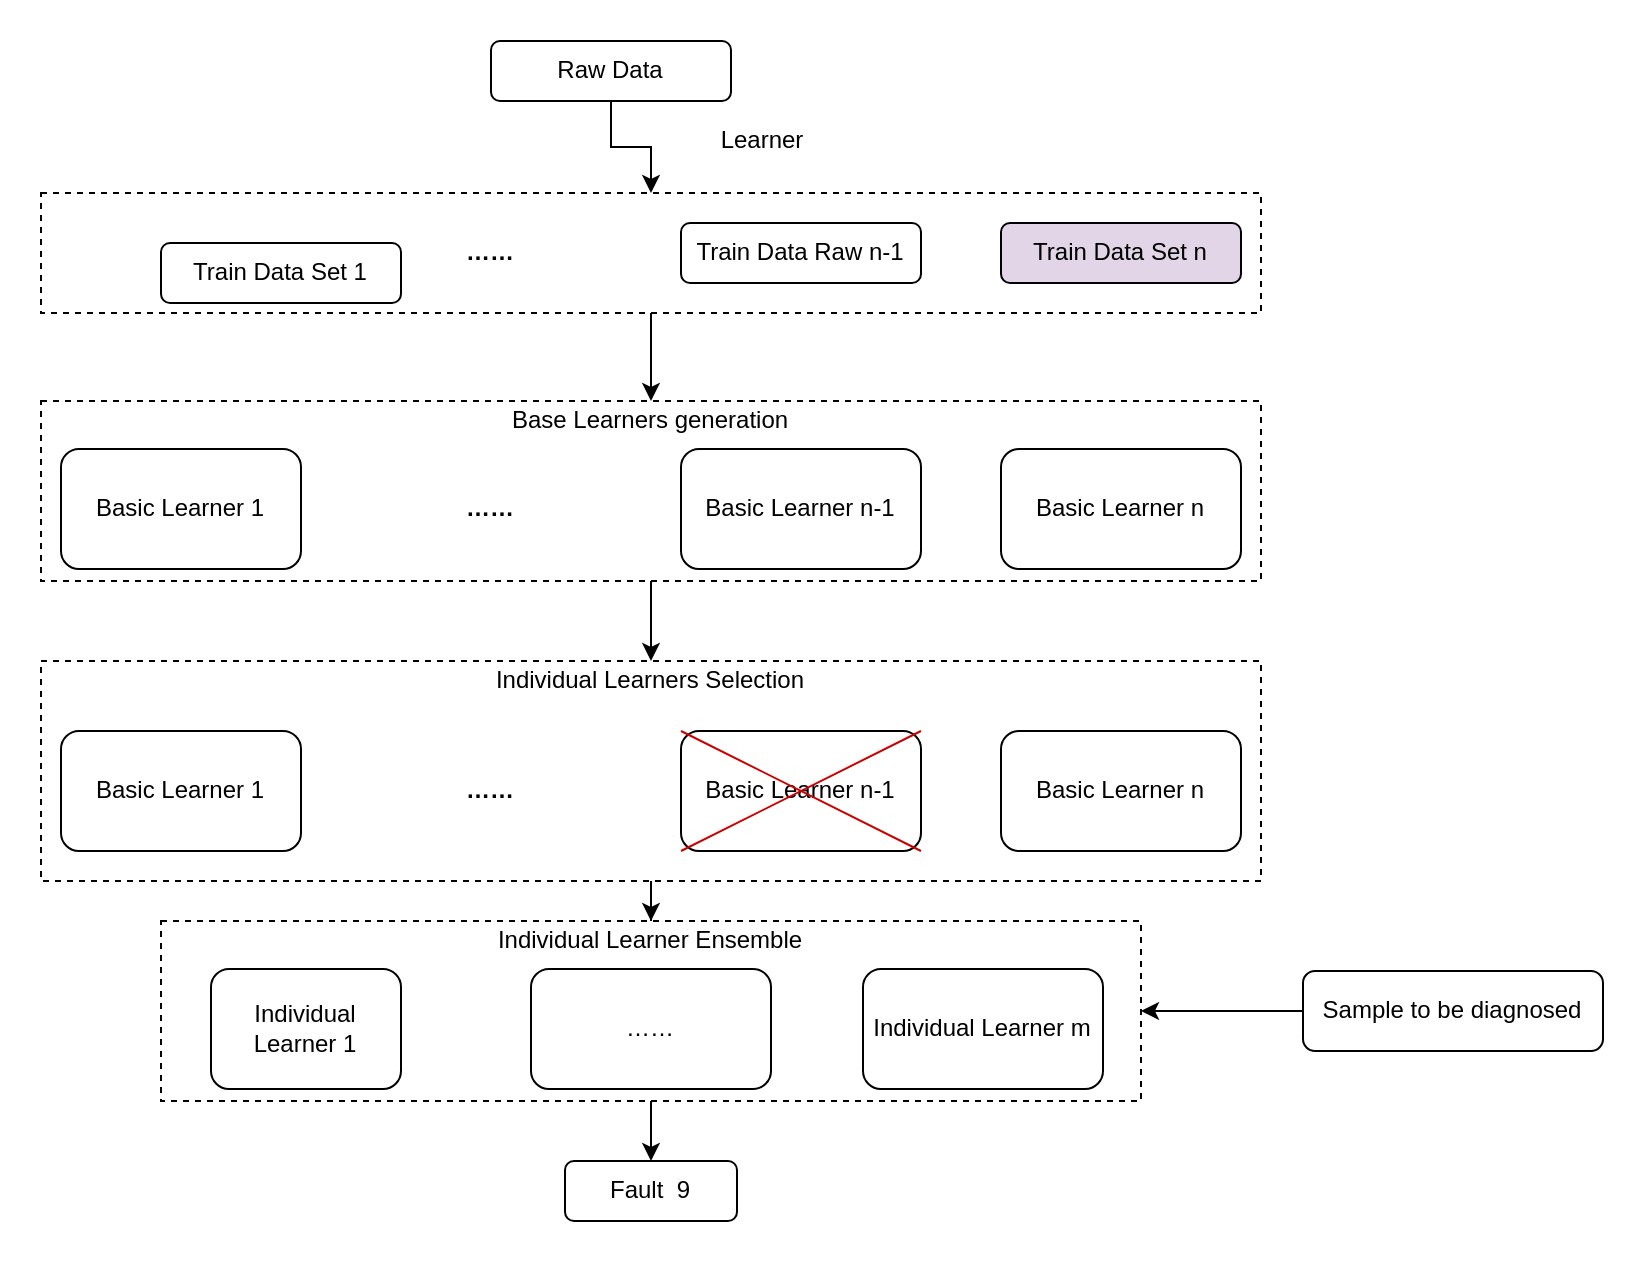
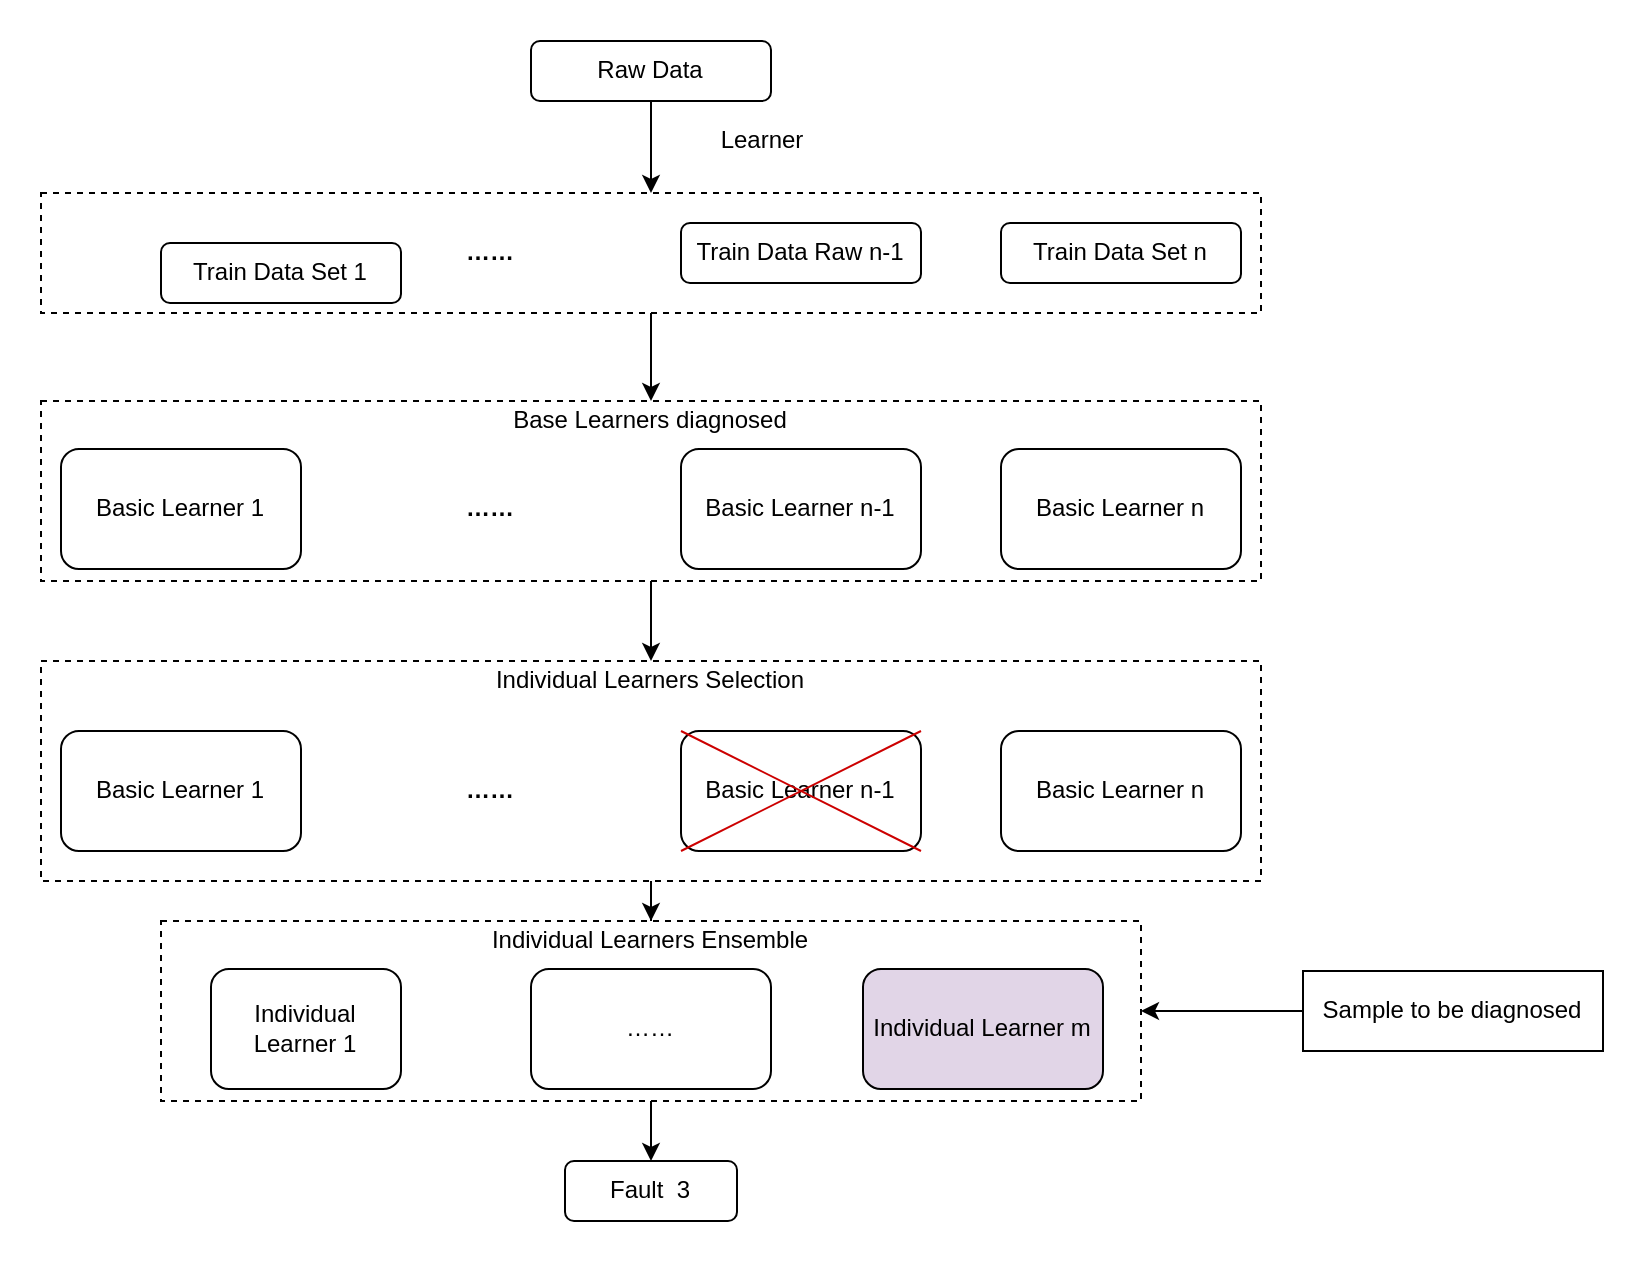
node "Raw Data": moved (611, 71) -> (651, 71)
node "Train Data Set n": fillcolor #e1d5e7 -> #ffffff
node "Base Learners generation": label "Base Learners generation" -> "Base Learners diagnosed"
node "Individual Learner Ensemble": label "Individual Learner Ensemble" -> "Individual Learners Ensemble"
node "Sample to be diagnosed": shape rounded rectangle -> rectangle
node "Individual Learner m": fillcolor #ffffff -> #e1d5e7
node "Fault 9": label "Fault 9" -> "Fault 3"
